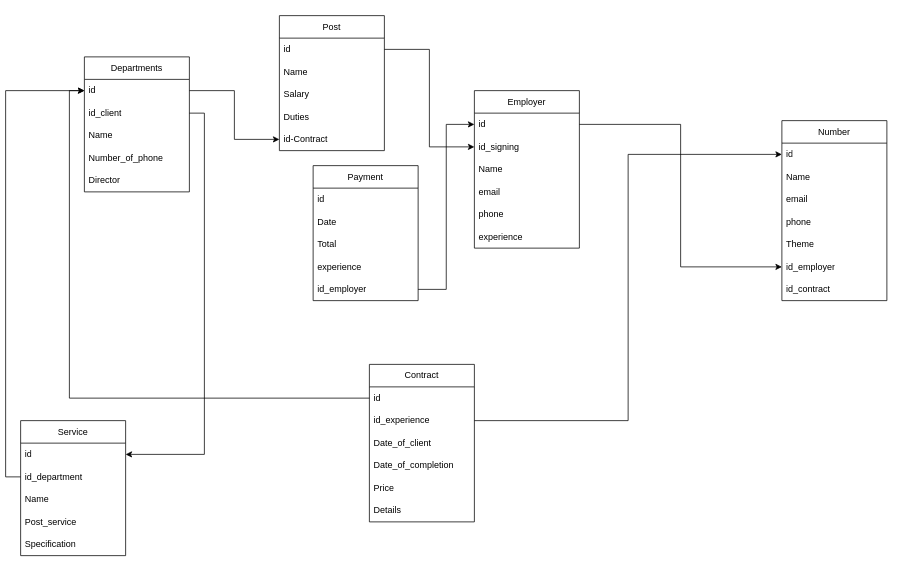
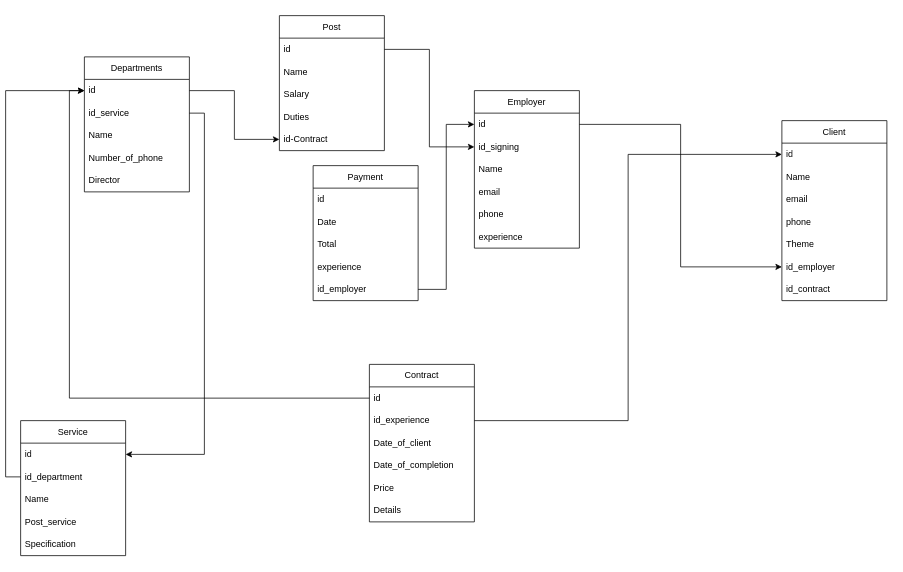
node "id_client": label "id_client" -> "id_service"
node "Number": label "Number" -> "Client"
